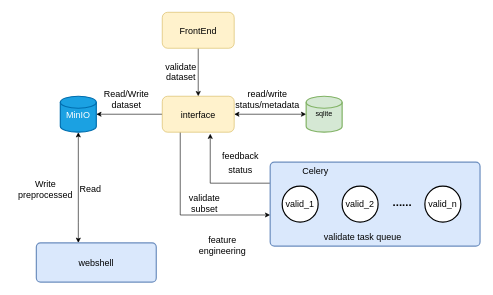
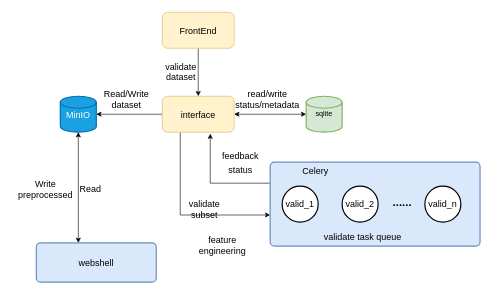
node "validate subset": moved (204, 203) -> (204, 209)
